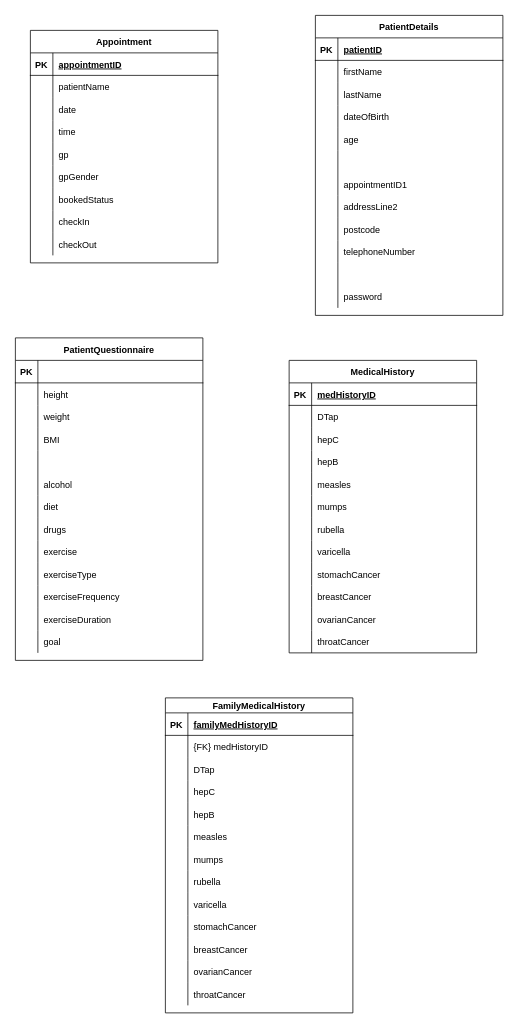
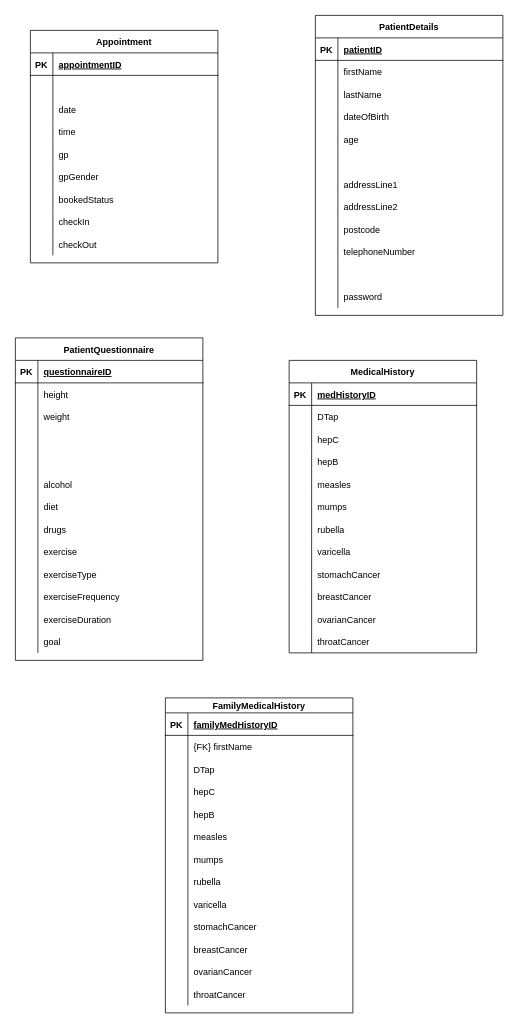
node "patientName": removed
node "appointmentID1": label "appointmentID1" -> "addressLine1"
node "questionnaireID": added
node "BMI": removed
node "{FK} medHistoryID": label "{FK} medHistoryID" -> "{FK} firstName"
